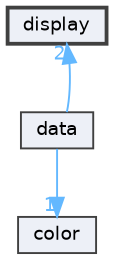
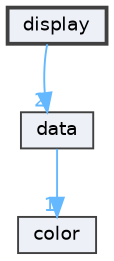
edge "data" -> "display": reversed
